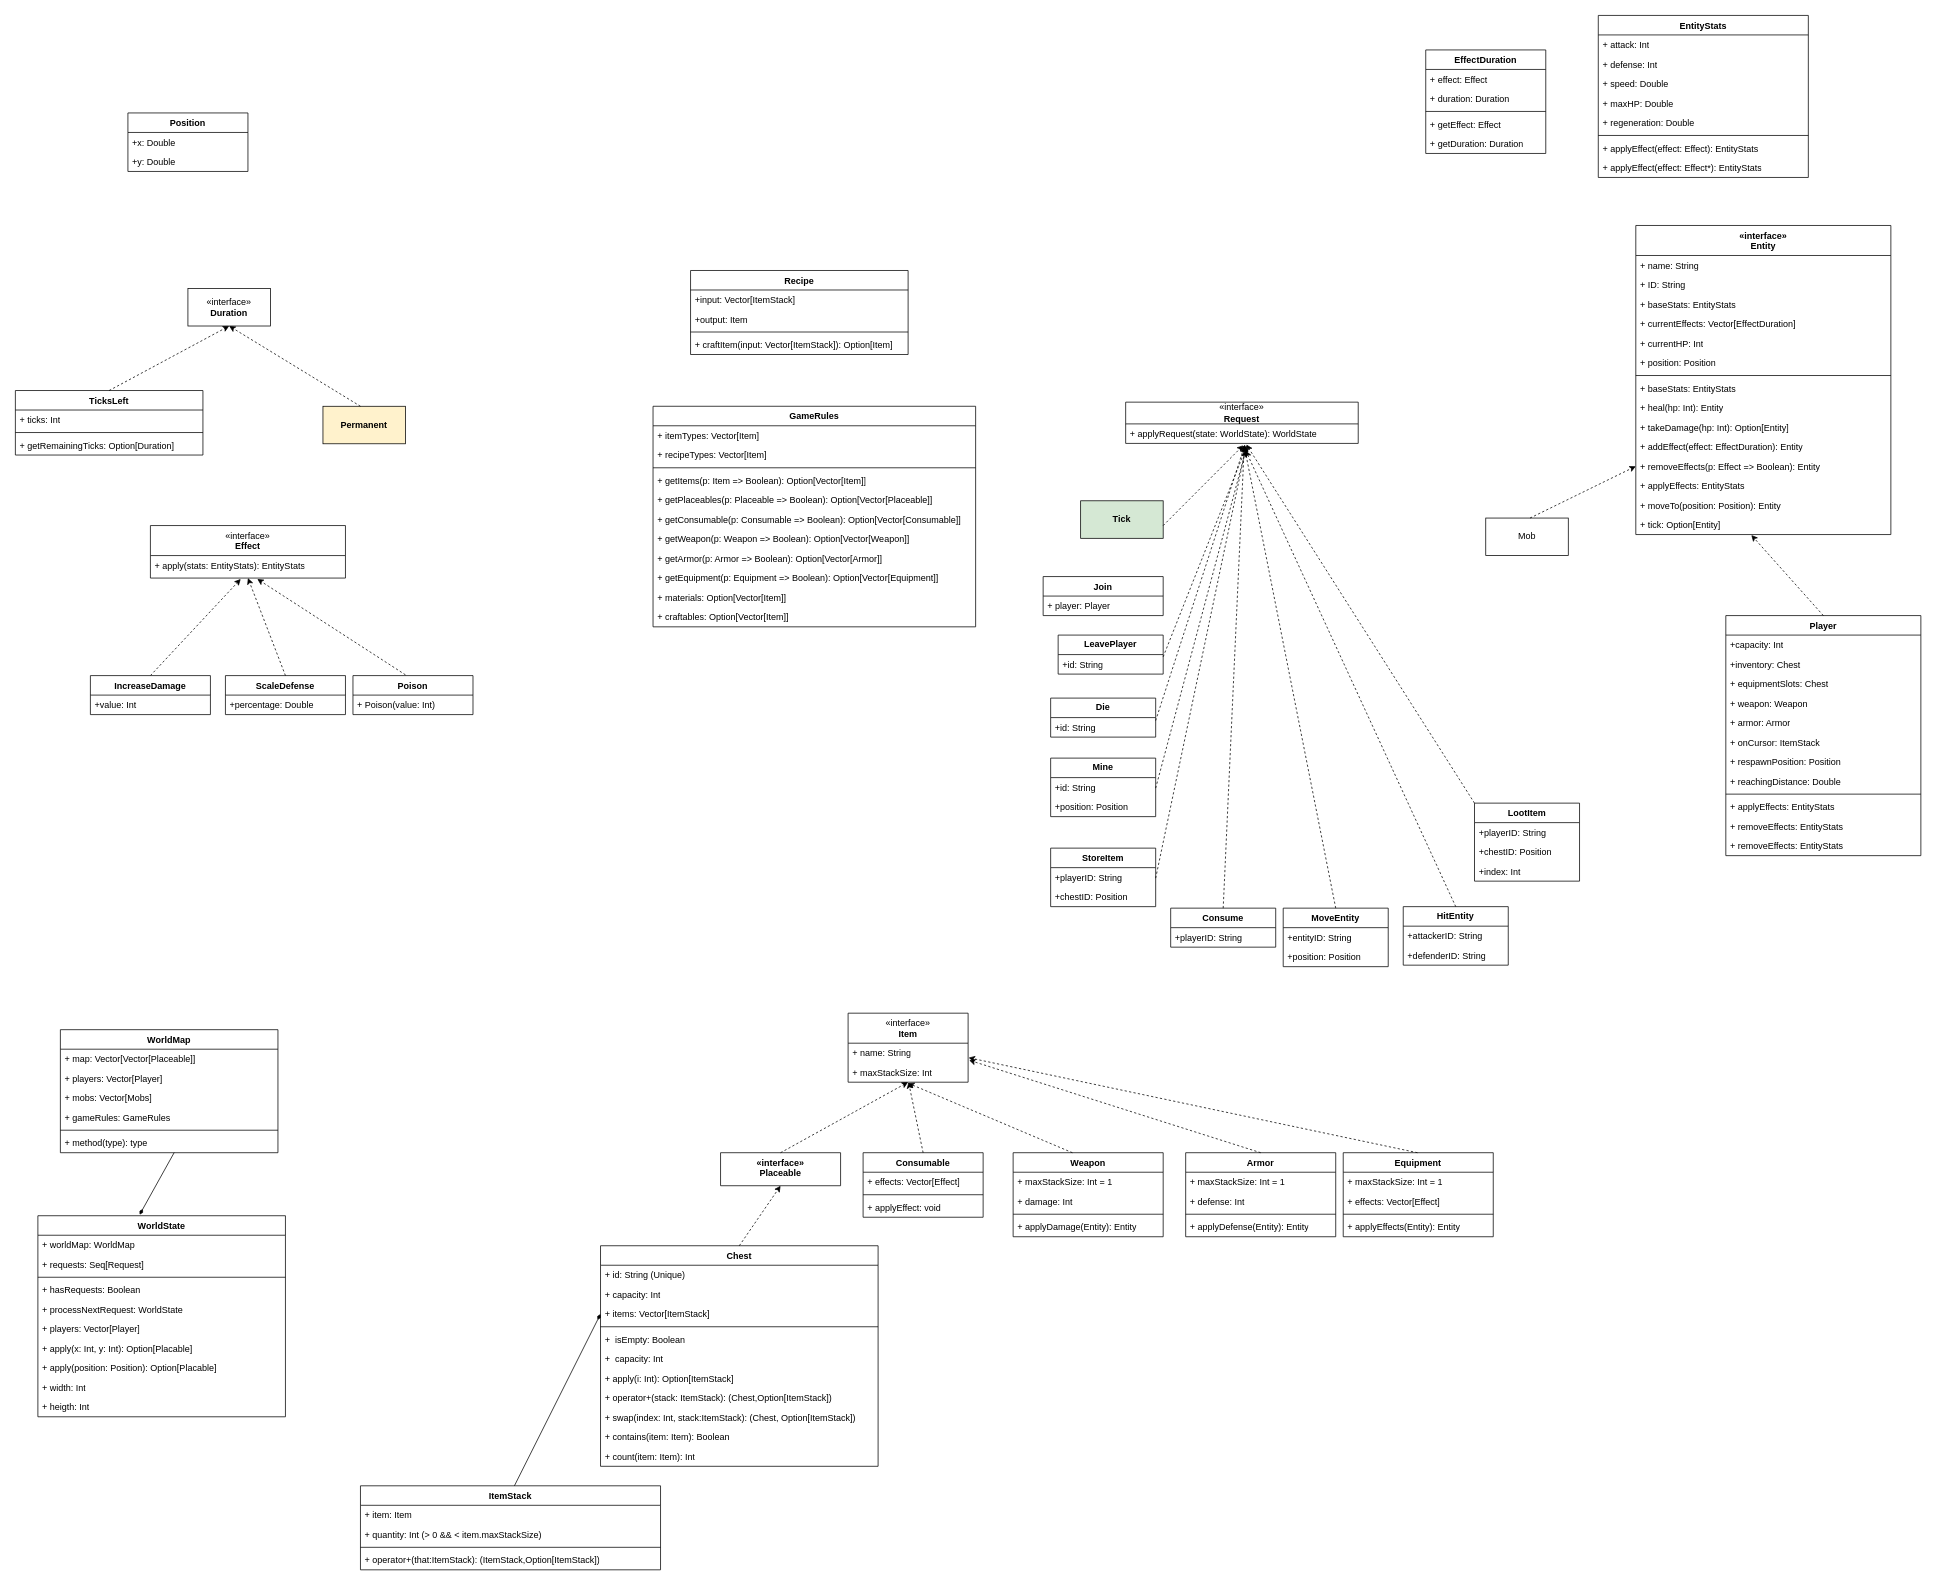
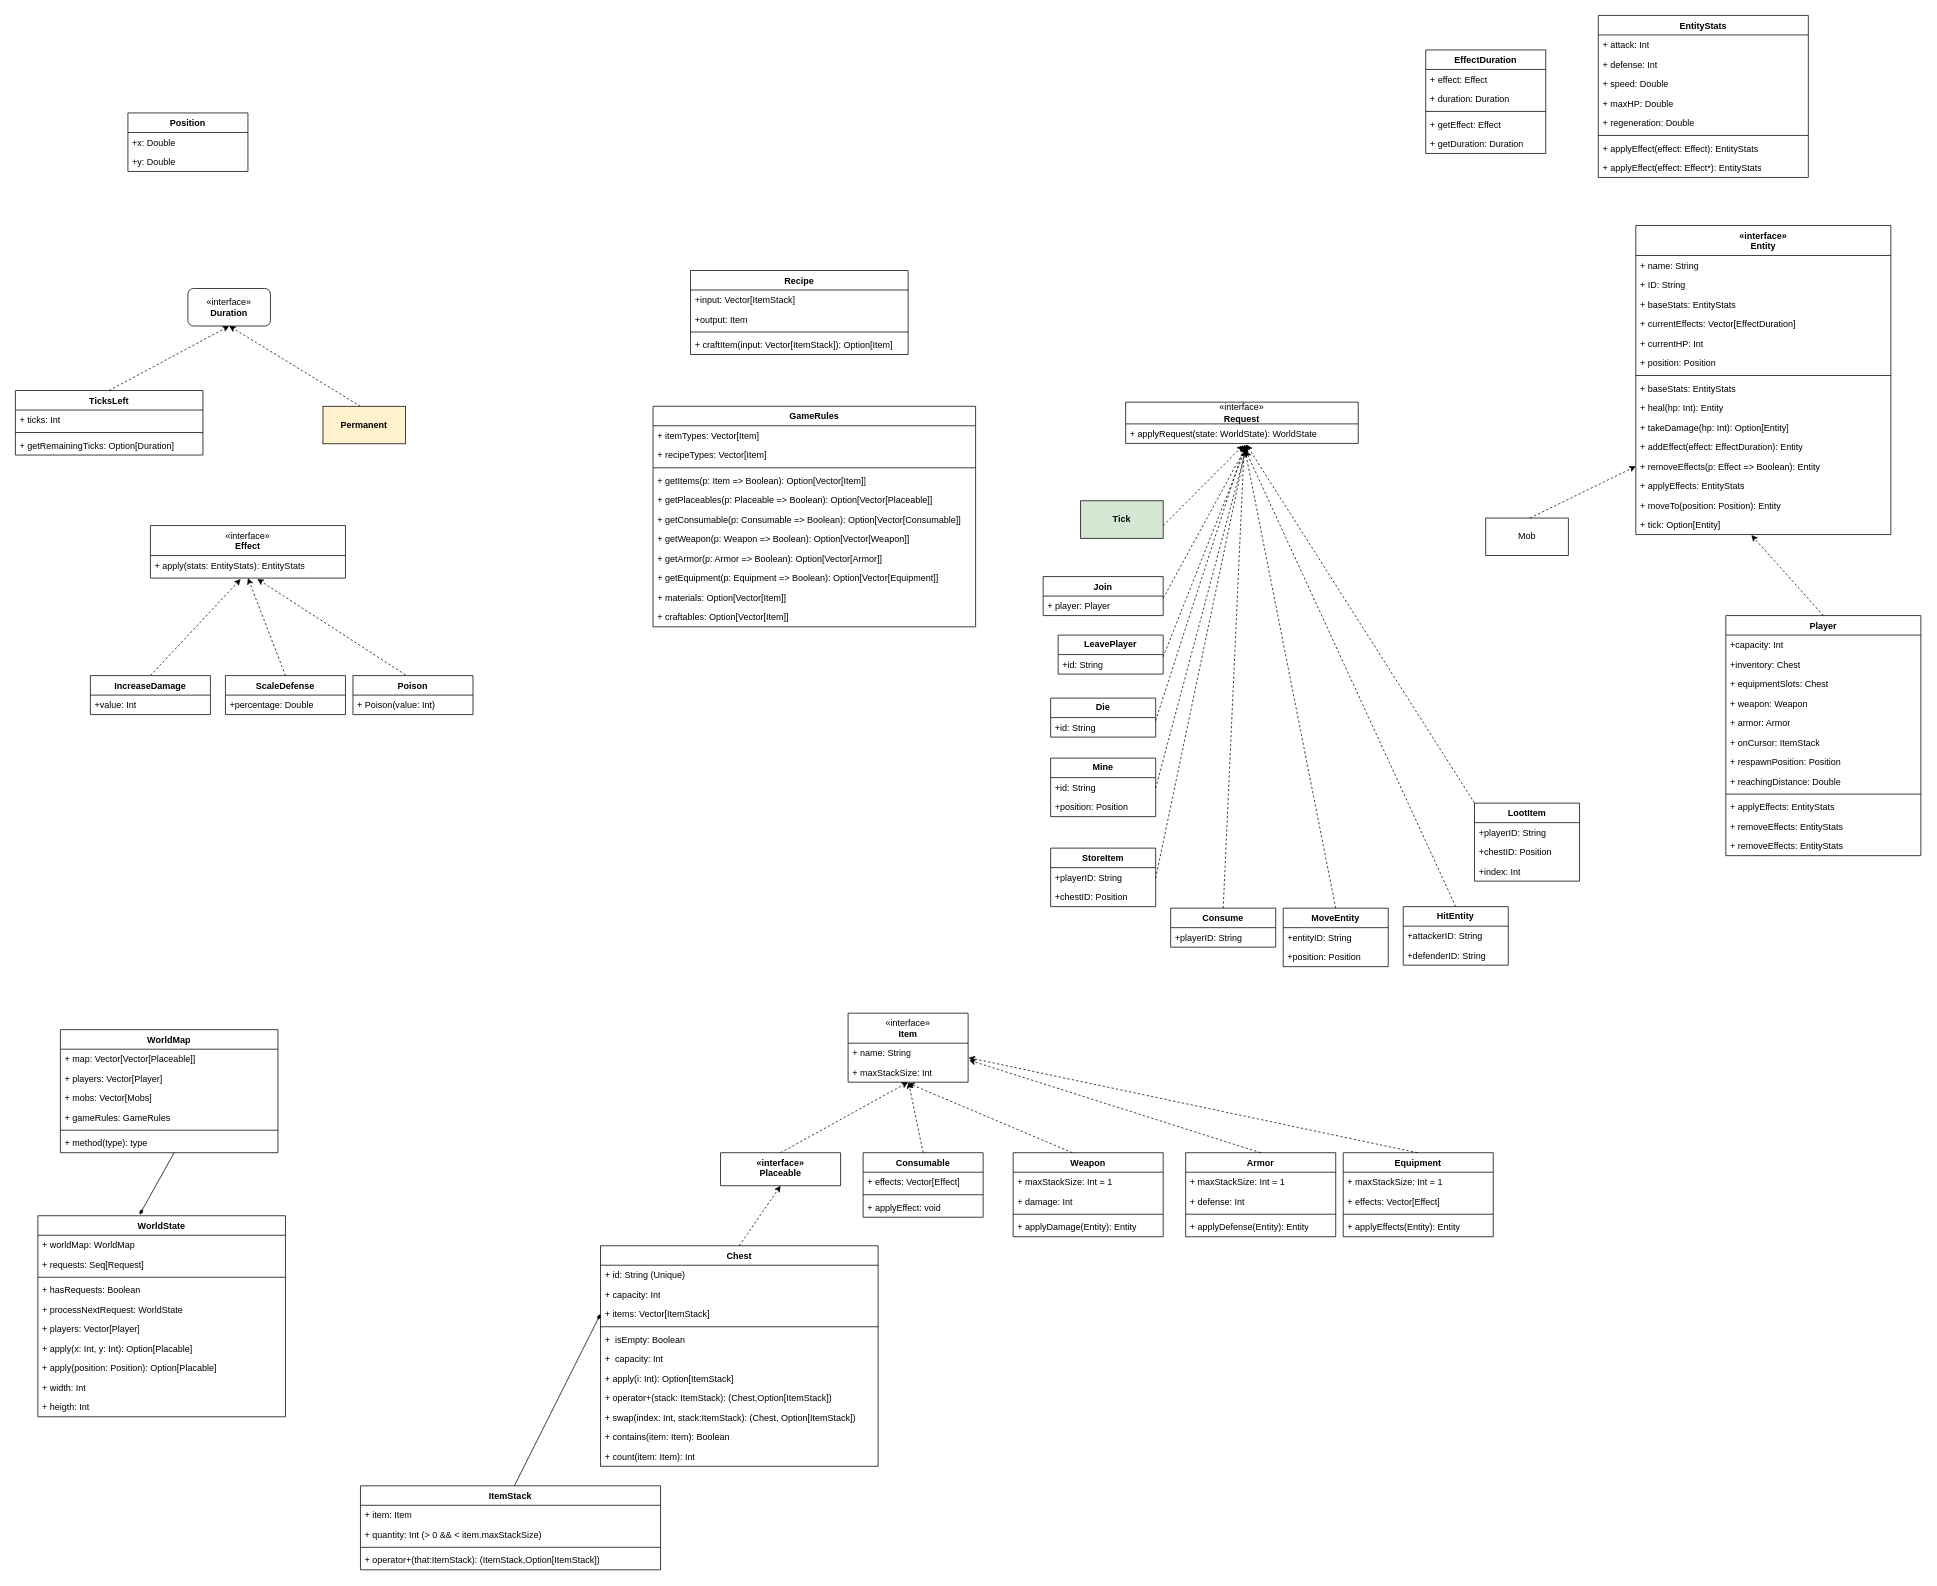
node "«interface» Duration": shape rectangle -> rounded rectangle
edge "+ player: Player" -> "+ applyRequest(state: WorldState): WorldState": added
